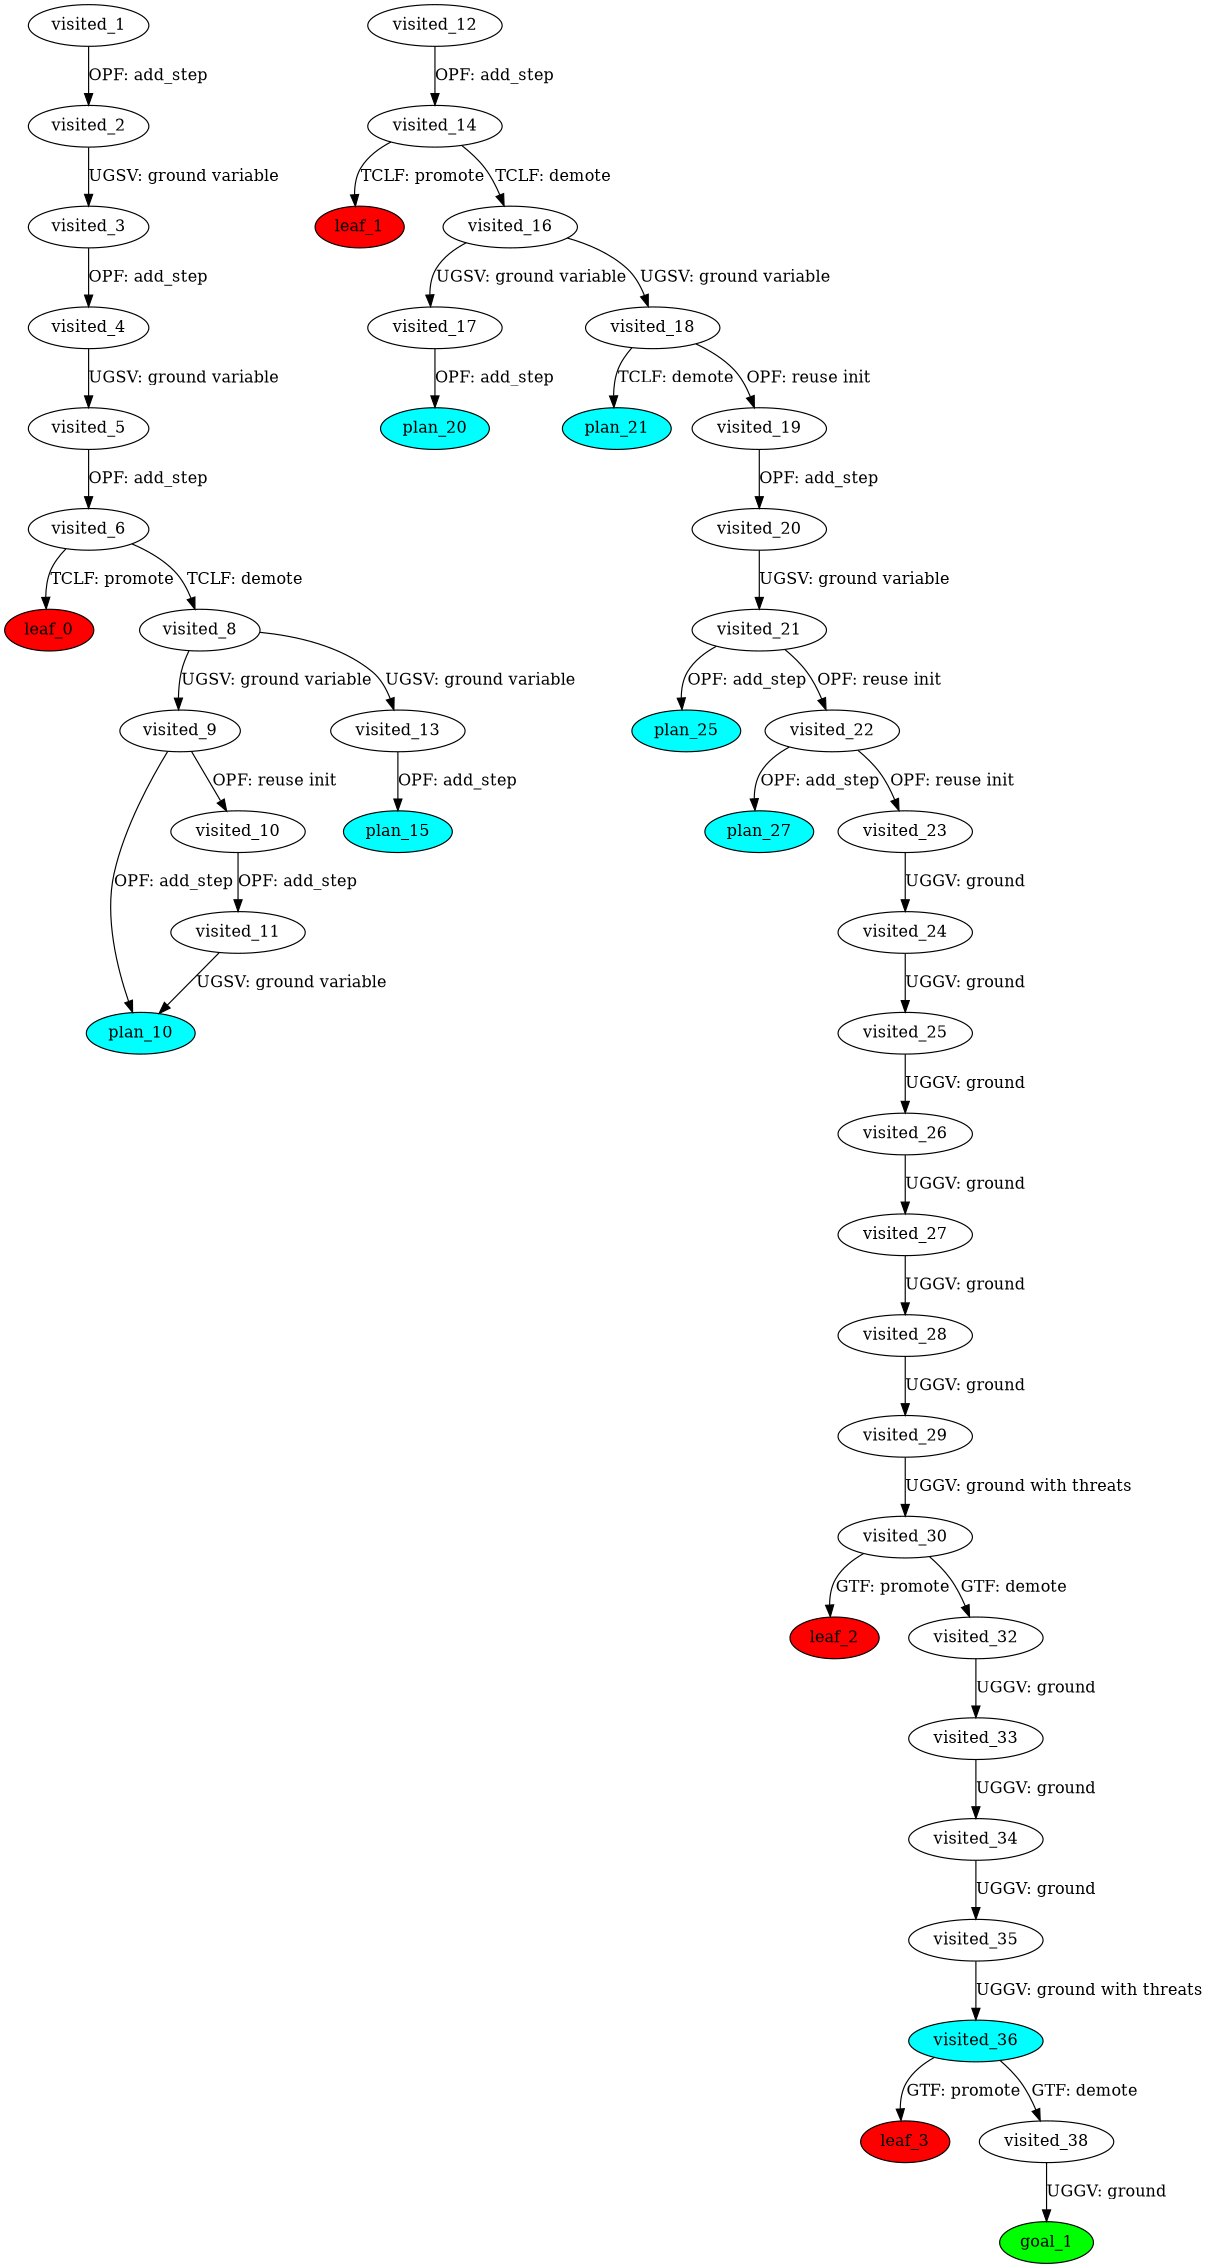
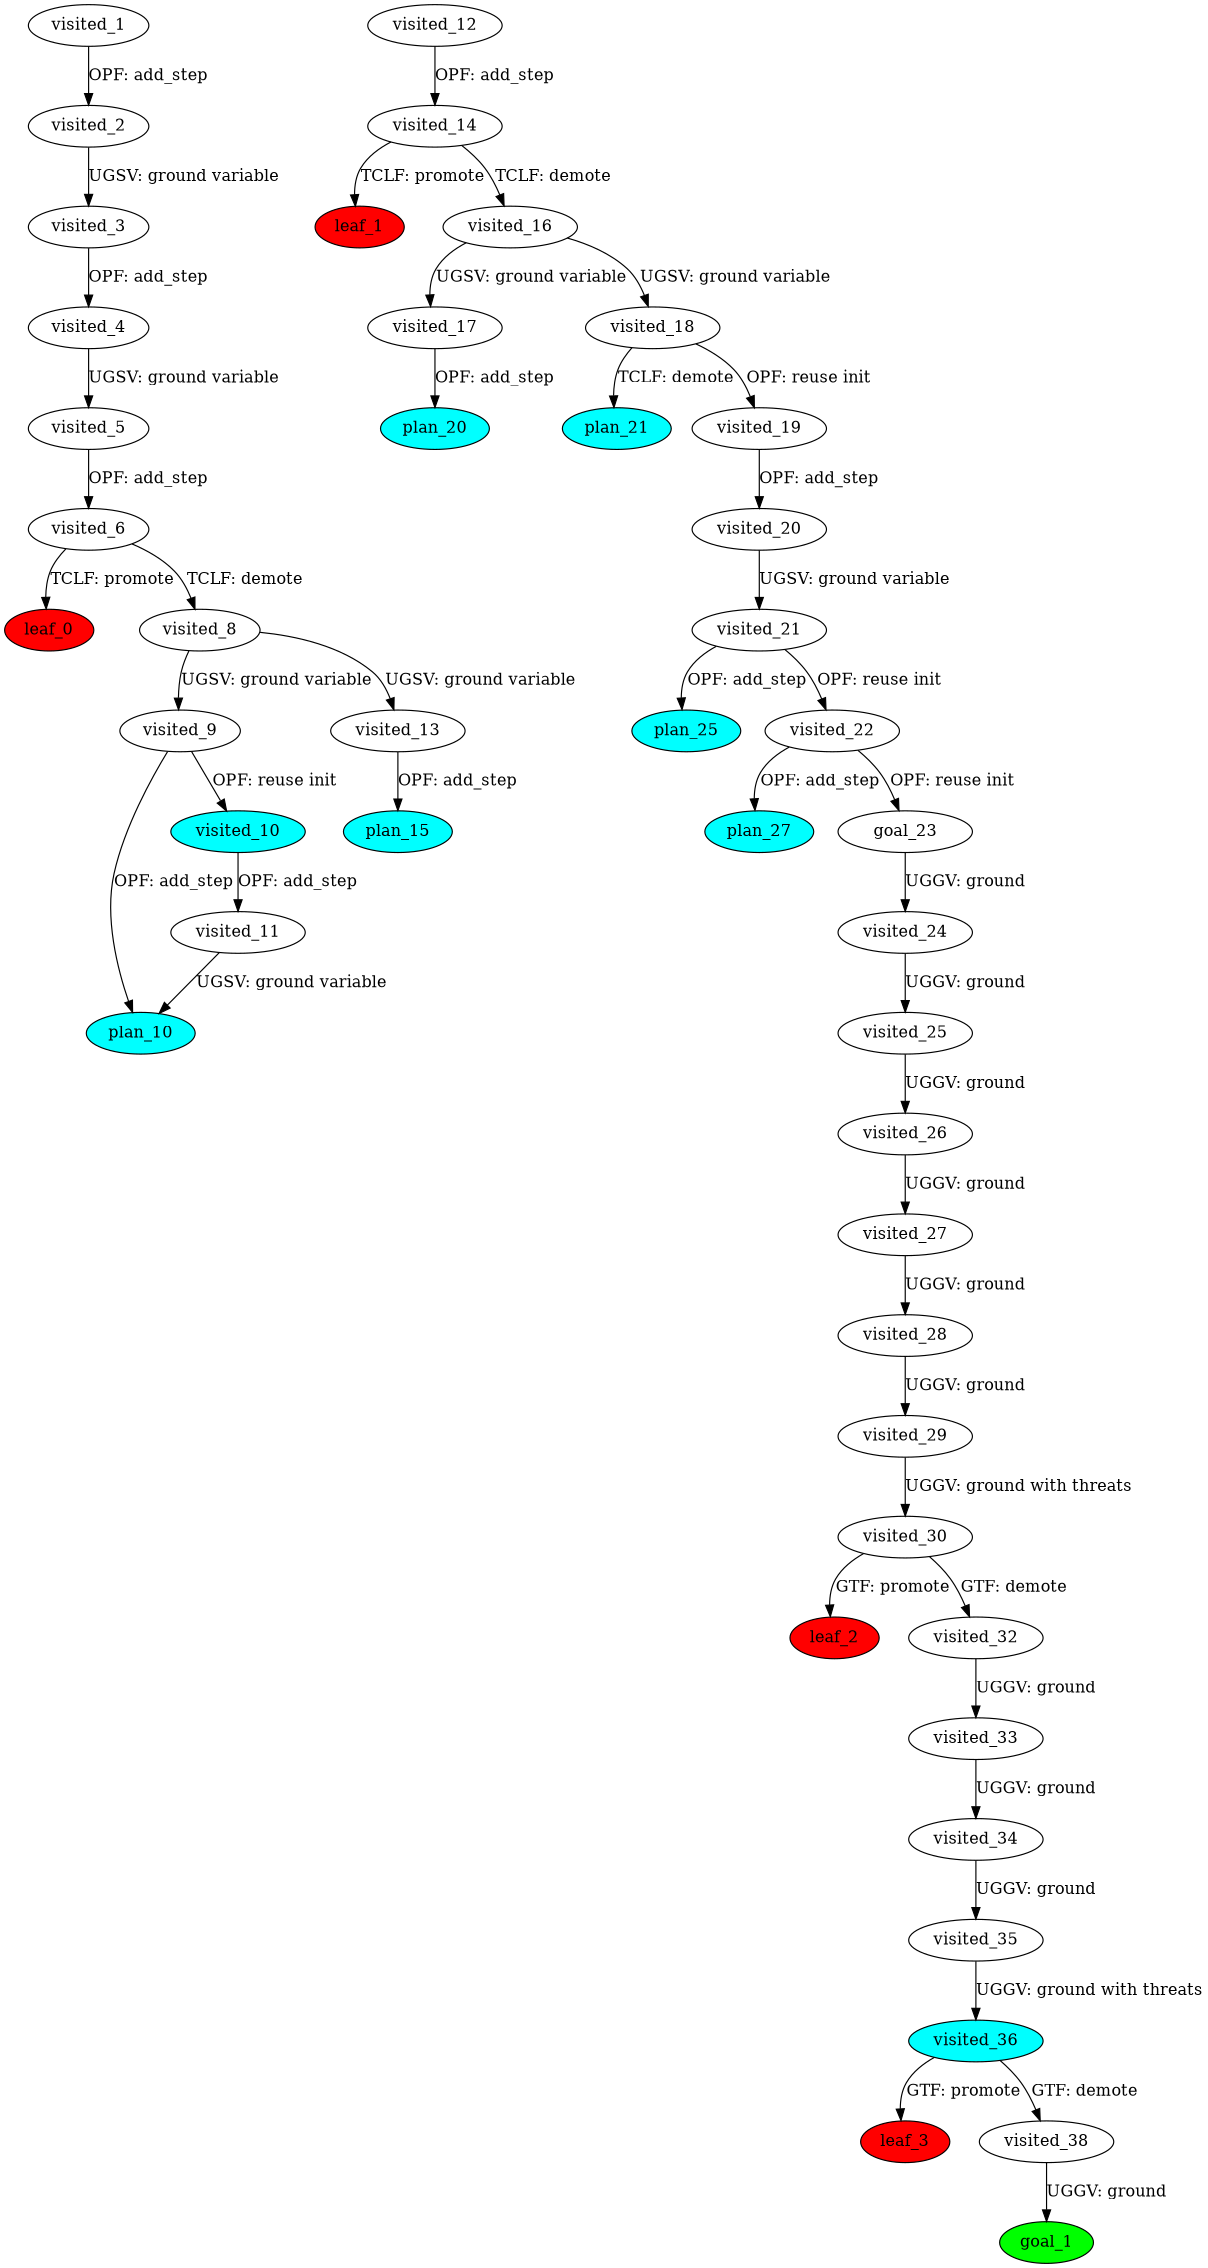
node "visited_10": fillcolor white -> cyan
node "visited_23": label "visited_23" -> "goal_23"
